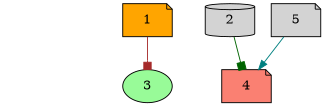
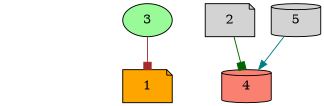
node "2": shape cylinder -> note
node "5": shape note -> cylinder
edge "1" -> "3": reversed
node "4": shape note -> cylinder
